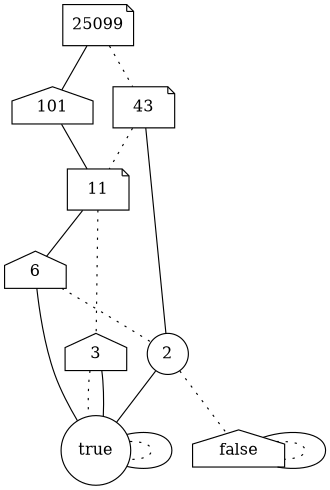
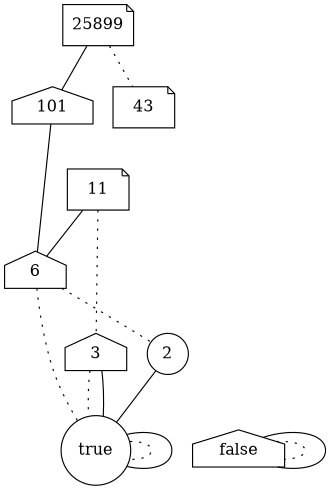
node "25099": label "25099" -> "25899"
edge "101" -- "11": now "101" -- "6"
edge "43" -- "11": removed
edge "43" -- "2": removed
edge "6" -- "true": style solid -> dotted
edge "2" -- "false": removed
